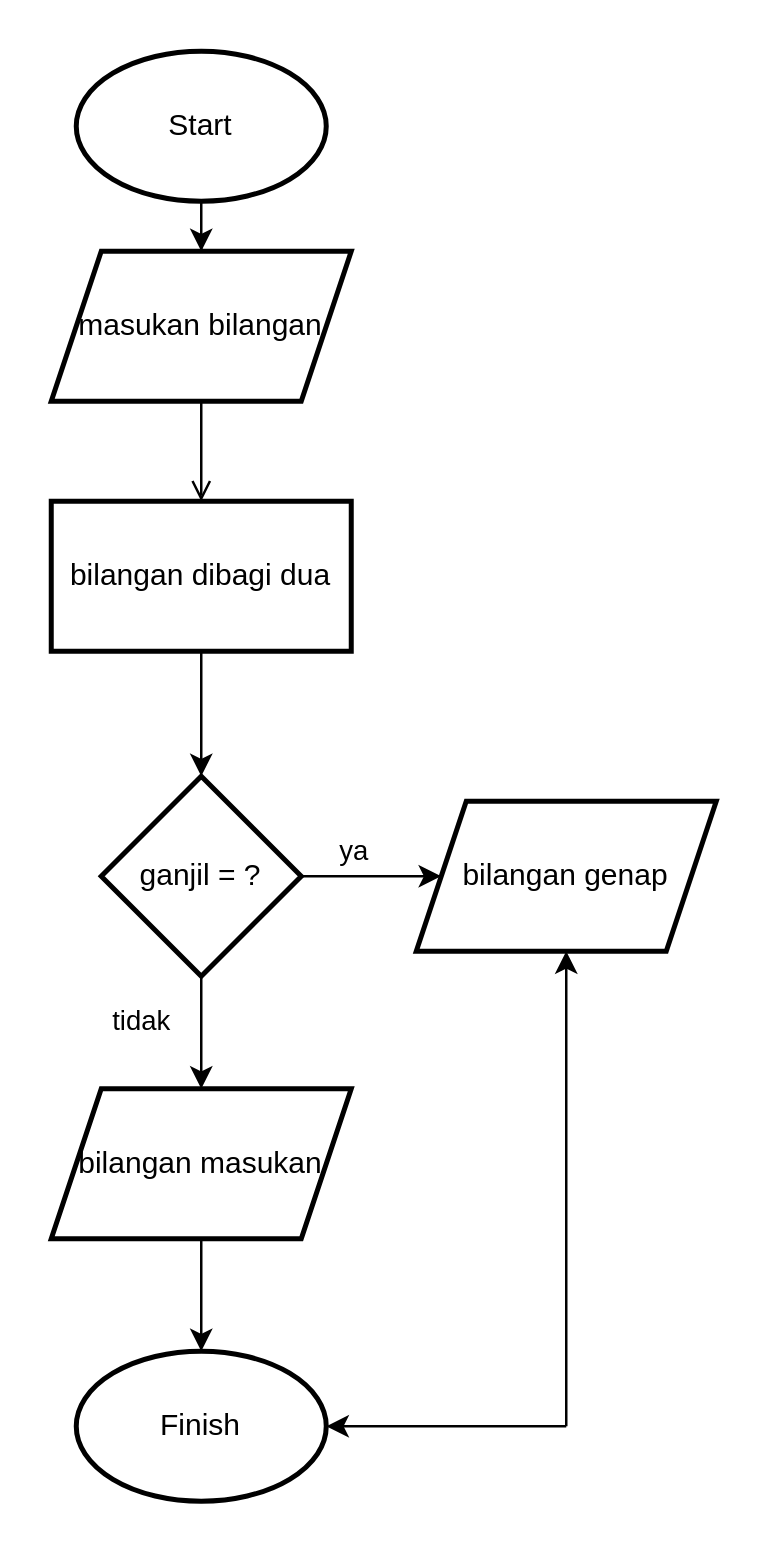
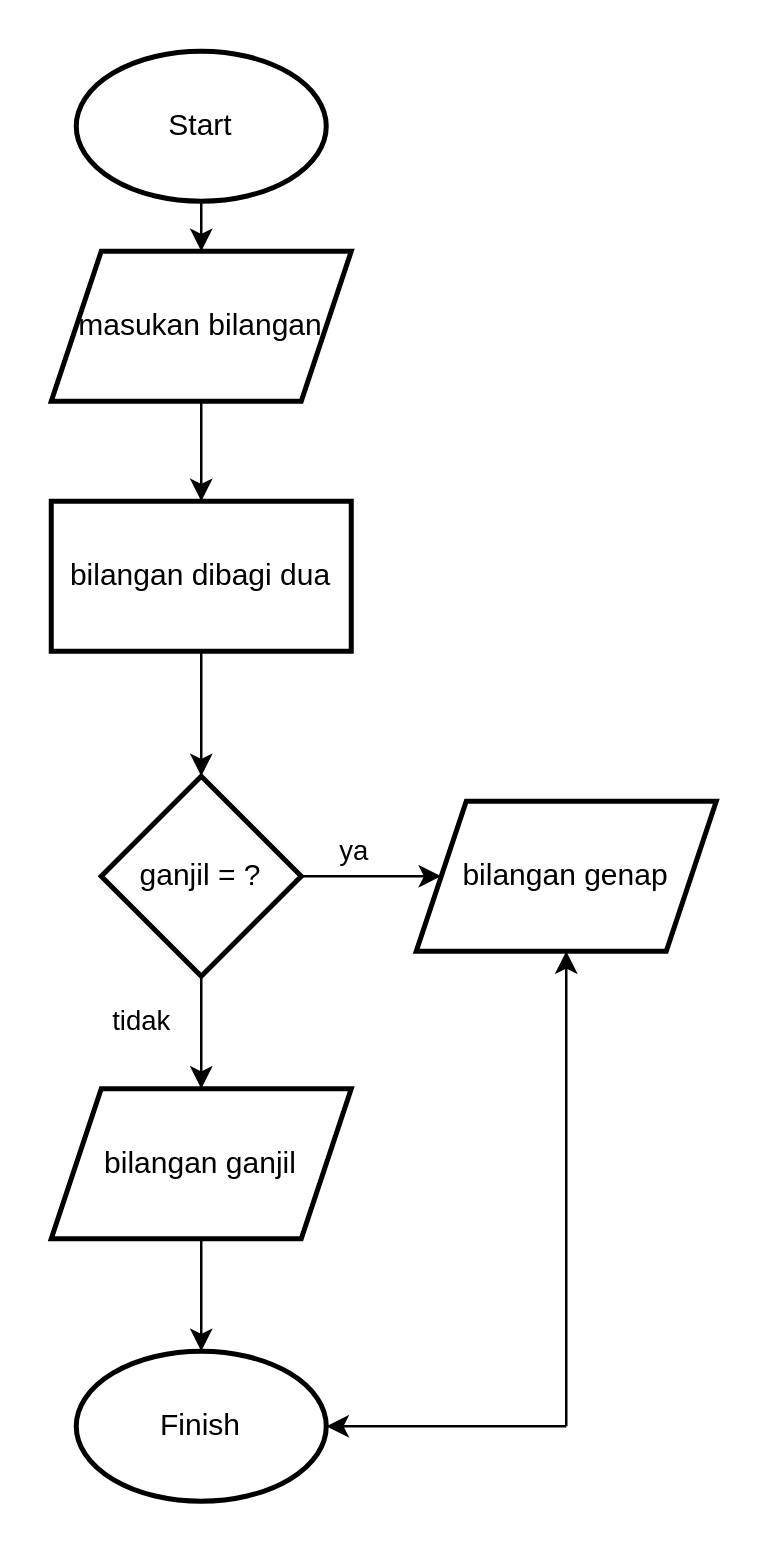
edge "masukan bilangan" -> "bilangan dibagi dua": arrowhead open -> classic
node "bilangan masukan": label "bilangan masukan" -> "bilangan ganjil"
